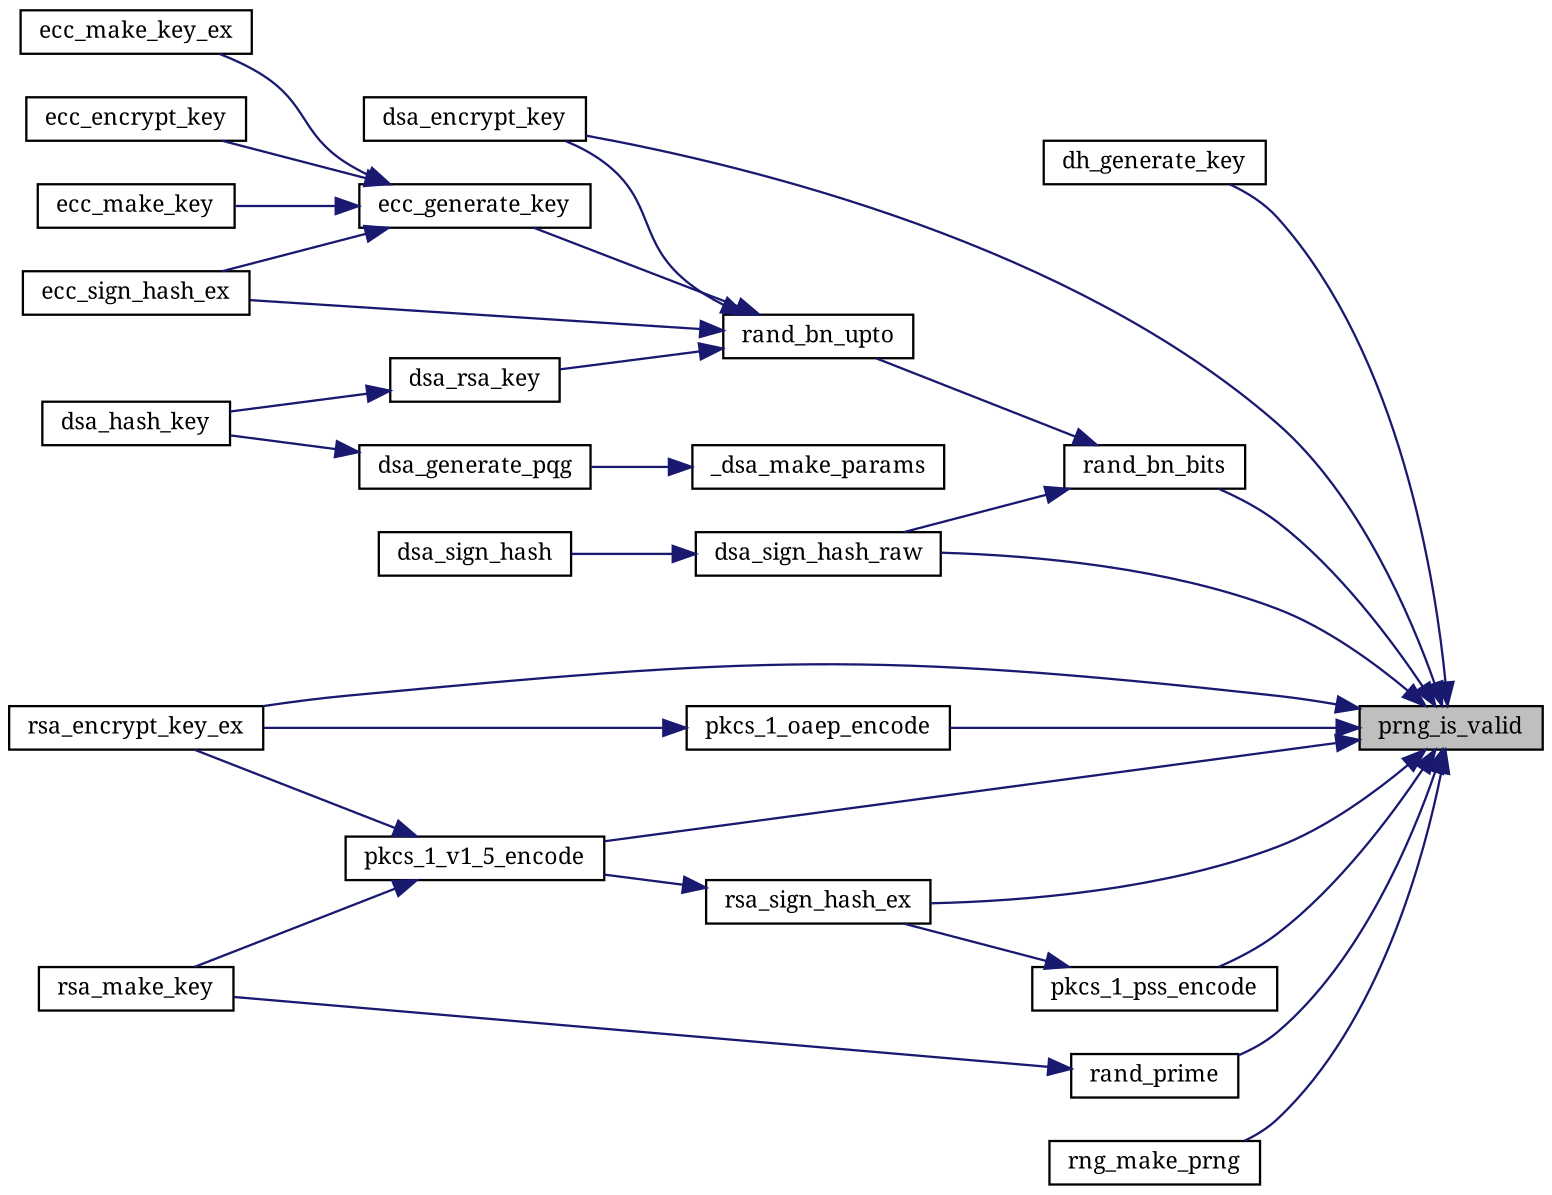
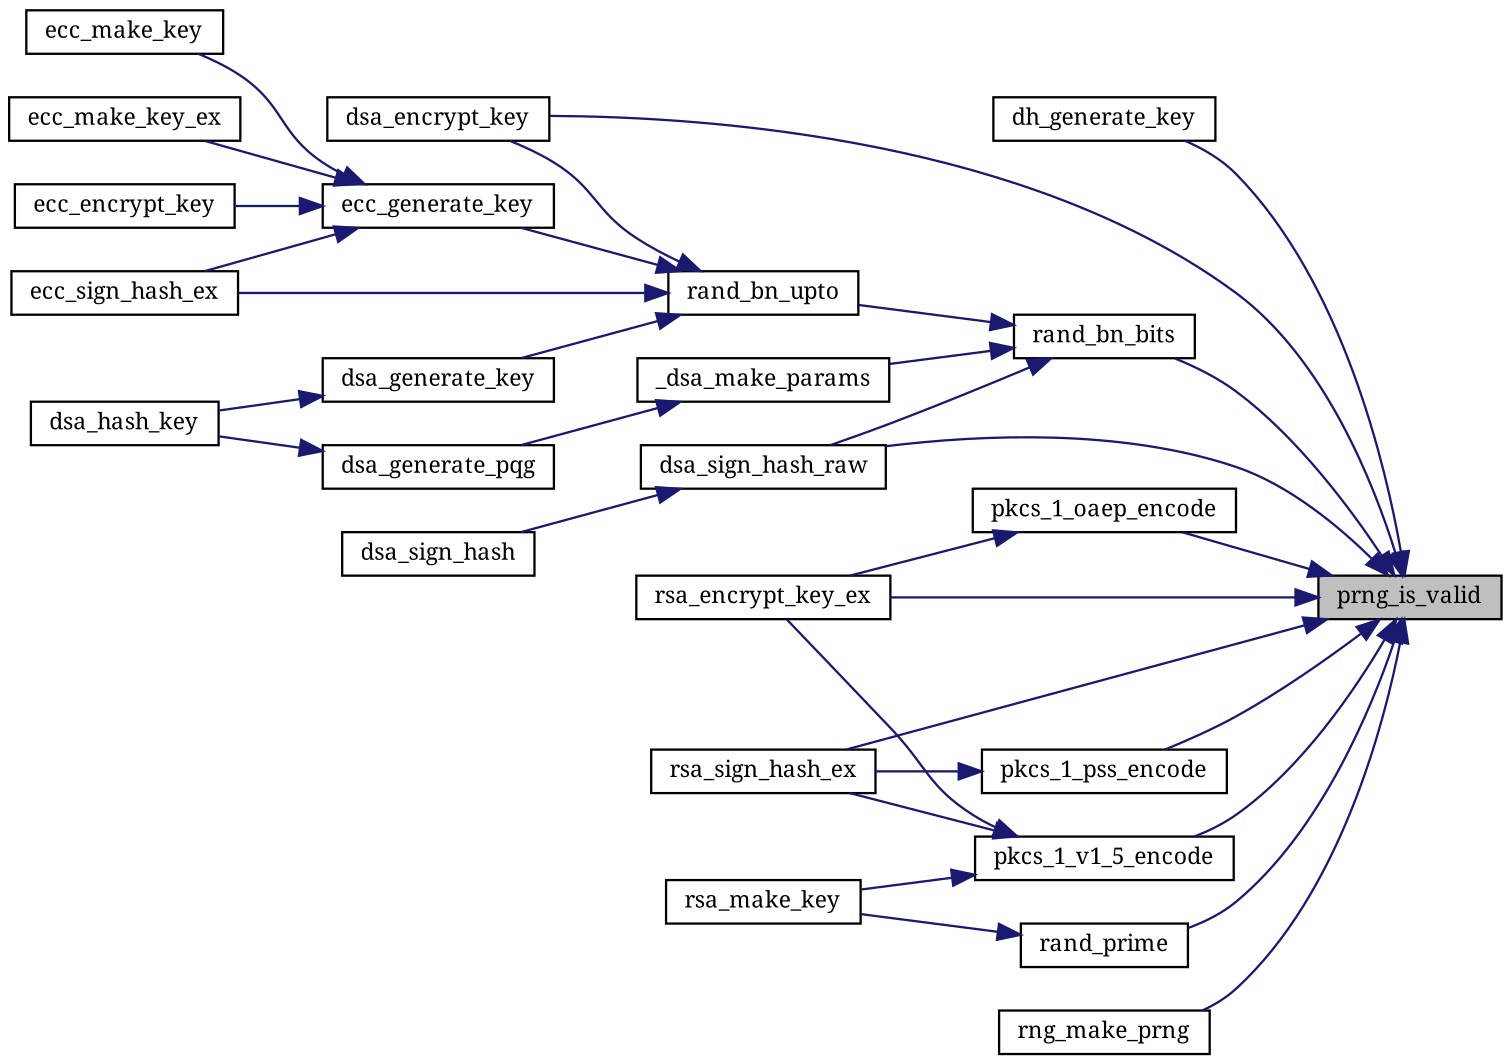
edge "_dsa_make_params" -> "rand_bn_bits": added
node "dsa_rsa_key": label "dsa_rsa_key" -> "dsa_generate_key"
edge "pkcs_1_v1_5_encode" -> "rsa_sign_hash_ex": reversed
